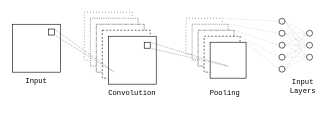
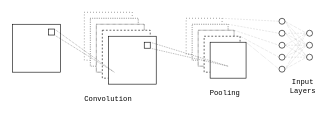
node "Input": removed
node "Convolution": moved (132, 93) -> (108, 99)
